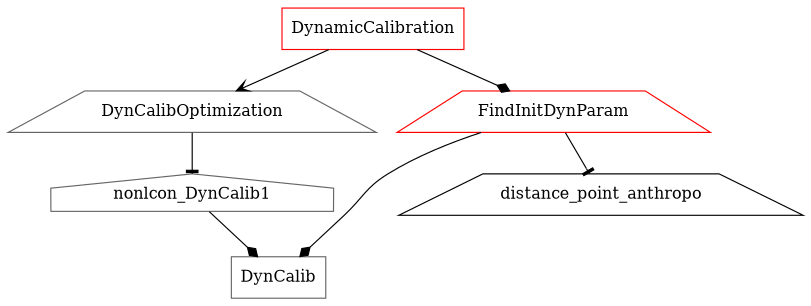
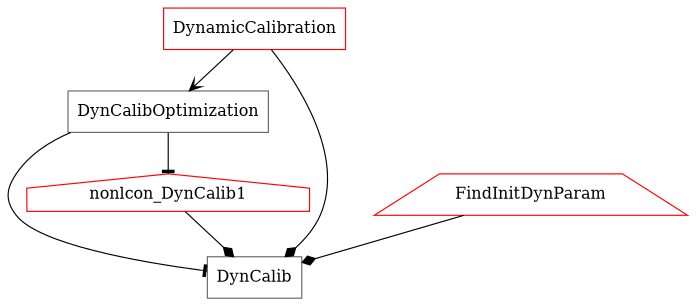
edge "DynamicCalibration" -> "FindInitDynParam": now "DynamicCalibration" -> "DynCalib"
node "DynCalibOptimization": shape trapezium -> box
node "nonlcon_DynCalib1": color gray40 -> red
node "distance_point_anthropo": removed
edge "DynCalibOptimization" -> "DynCalib": added
